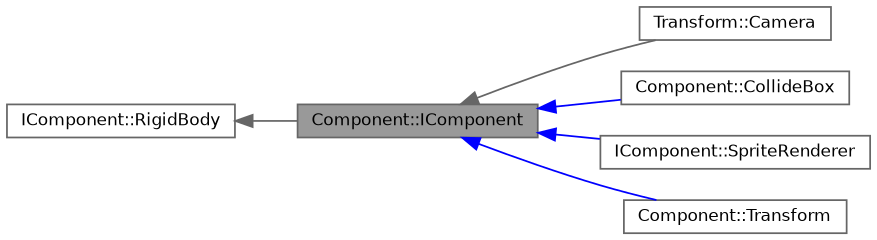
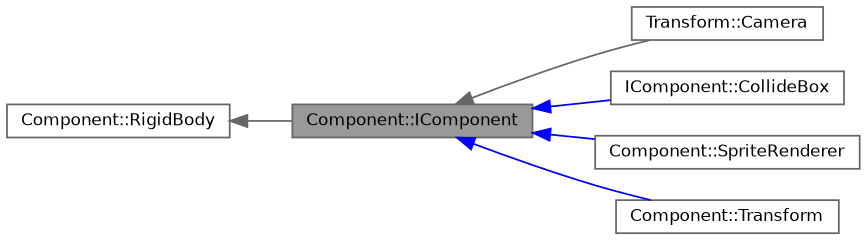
node "Component::CollideBox": label "Component::CollideBox" -> "IComponent::CollideBox"
node "IComponent::RigidBody": label "IComponent::RigidBody" -> "Component::RigidBody"
node "IComponent::SpriteRenderer": label "IComponent::SpriteRenderer" -> "Component::SpriteRenderer"
